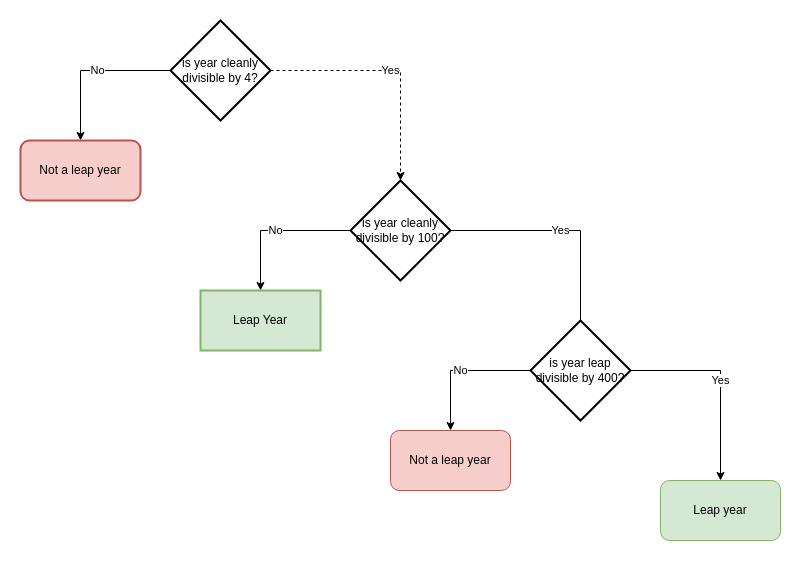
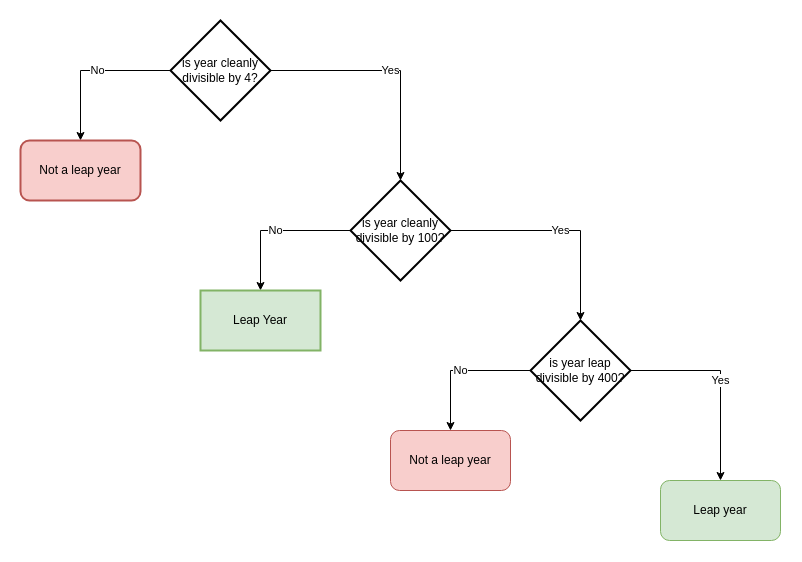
edge "is year cleanly divisible by 4?" -> "is year cleanly divisible by 100?": style dashed -> solid
edge "is year cleanly divisible by 100?" -- "is year leap divisible by 400?": arrowhead none -> classic
